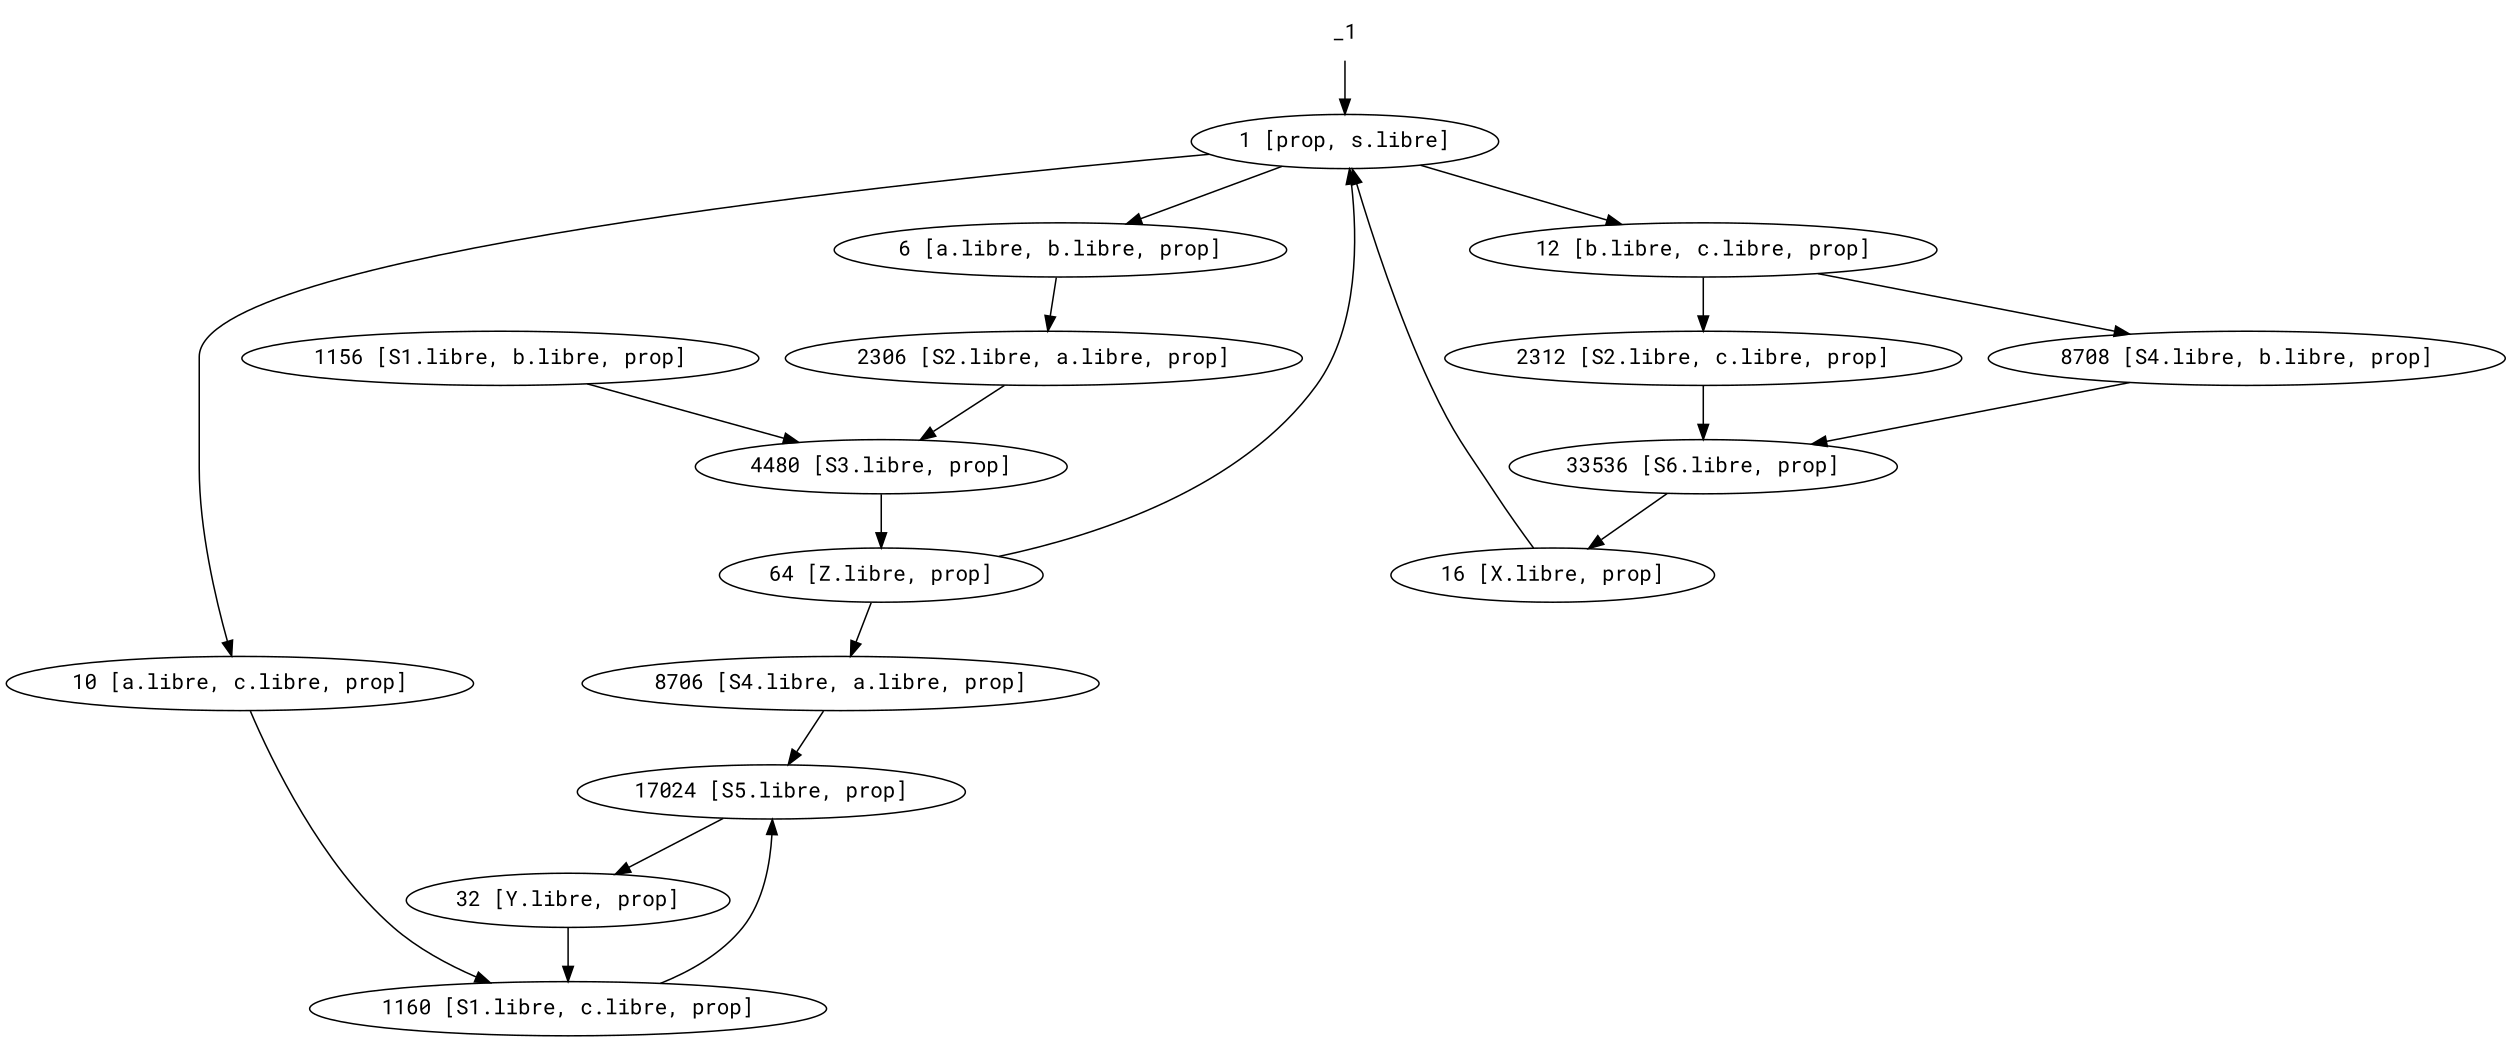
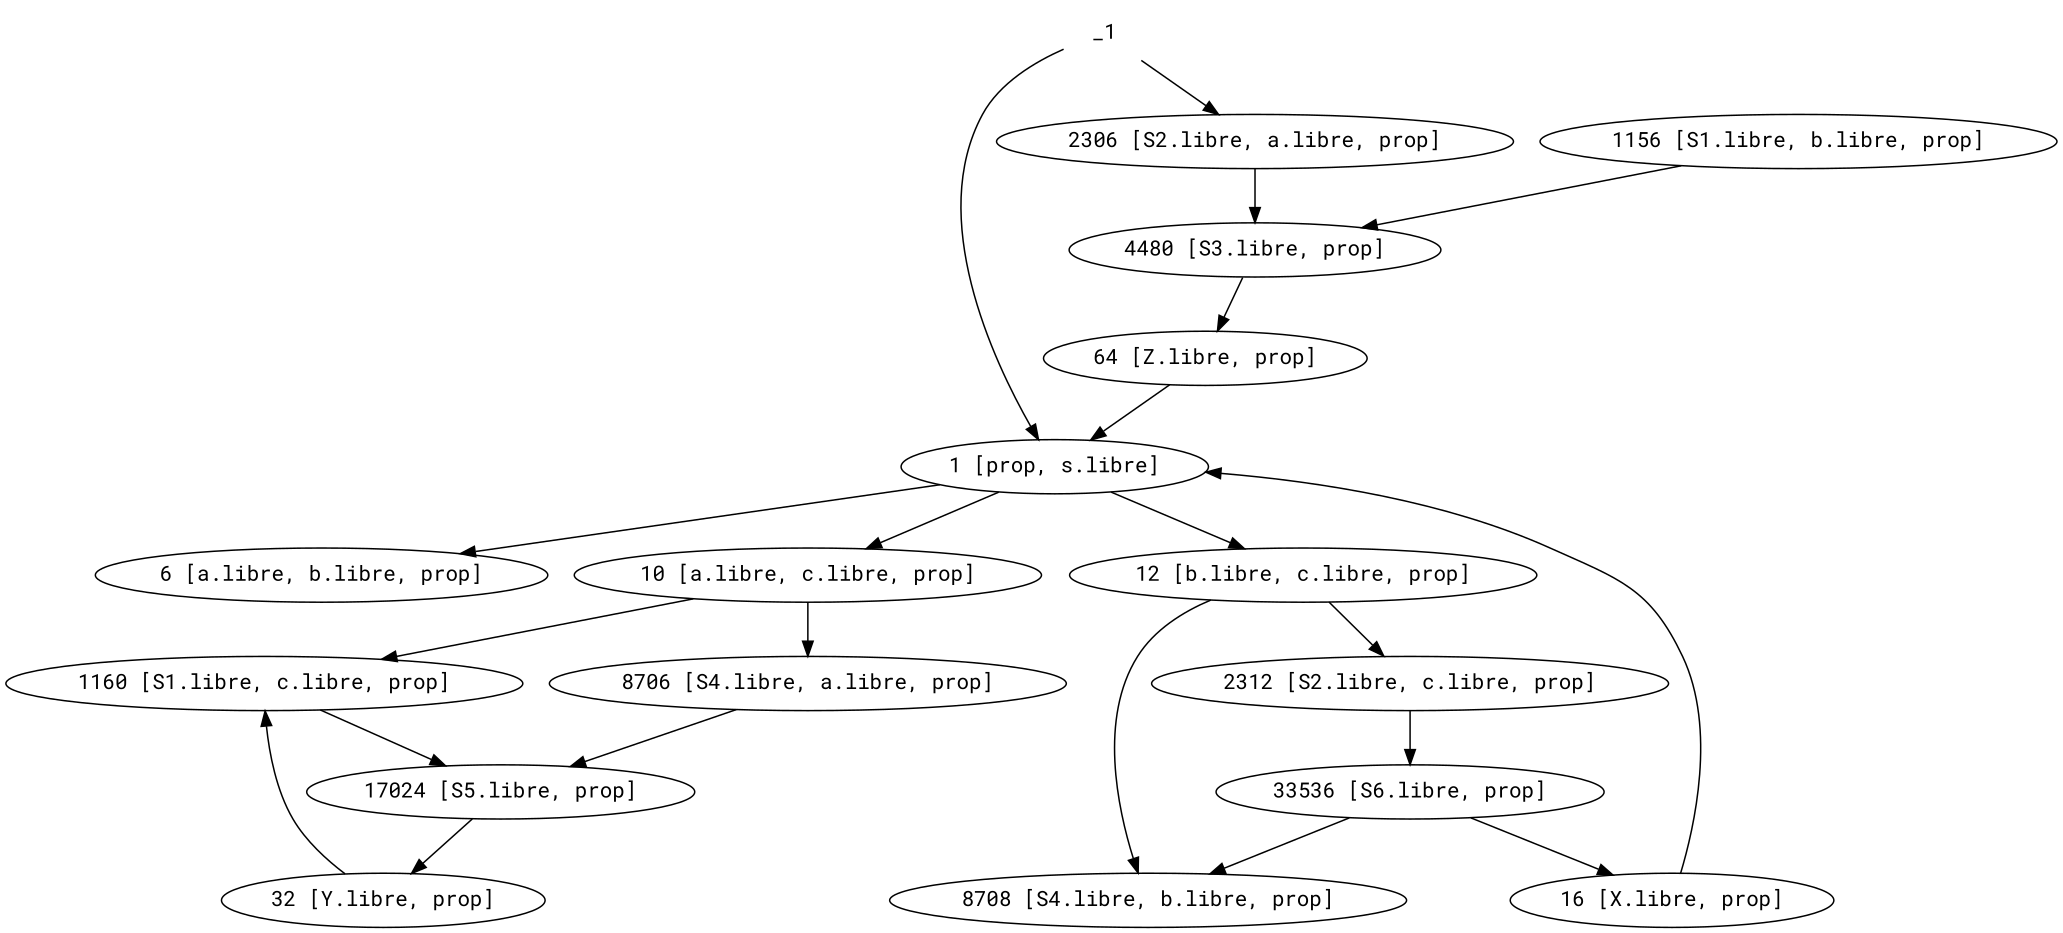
edge "6 [a.libre, b.libre, prop]" -> "2306 [S2.libre, a.libre, prop]": now "_1" -> "2306 [S2.libre, a.libre, prop]"
edge "8708 [S4.libre, b.libre, prop]" -> "33536 [S6.libre, prop]": reversed
edge "64 [Z.libre, prop]" -> "8706 [S4.libre, a.libre, prop]": now "10 [a.libre, c.libre, prop]" -> "8706 [S4.libre, a.libre, prop]"
